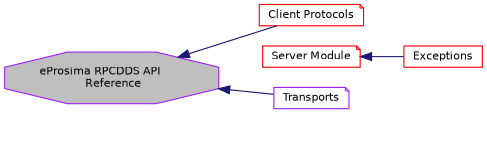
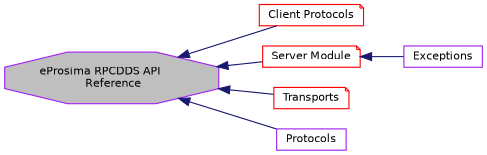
node "Exceptions": color red -> purple
edge "Server Module" -> "eProsima RPCDDS API Reference": added
node "Transports": color purple -> red
node "Protocols": added
